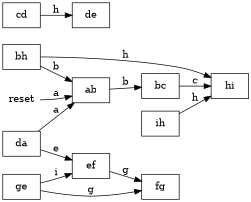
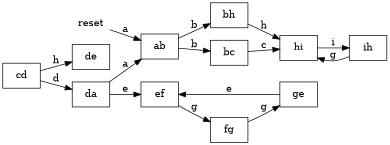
edge "hi" -> "ih": added, label "i"
edge "bh" -> "ab": reversed
edge "cd" -> "da": added, label "d"
edge "ih" -> "hi": label "h" -> "g"
edge "ge" -> "ef": label "i" -> "e"
edge "ge" -> "fg": reversed
